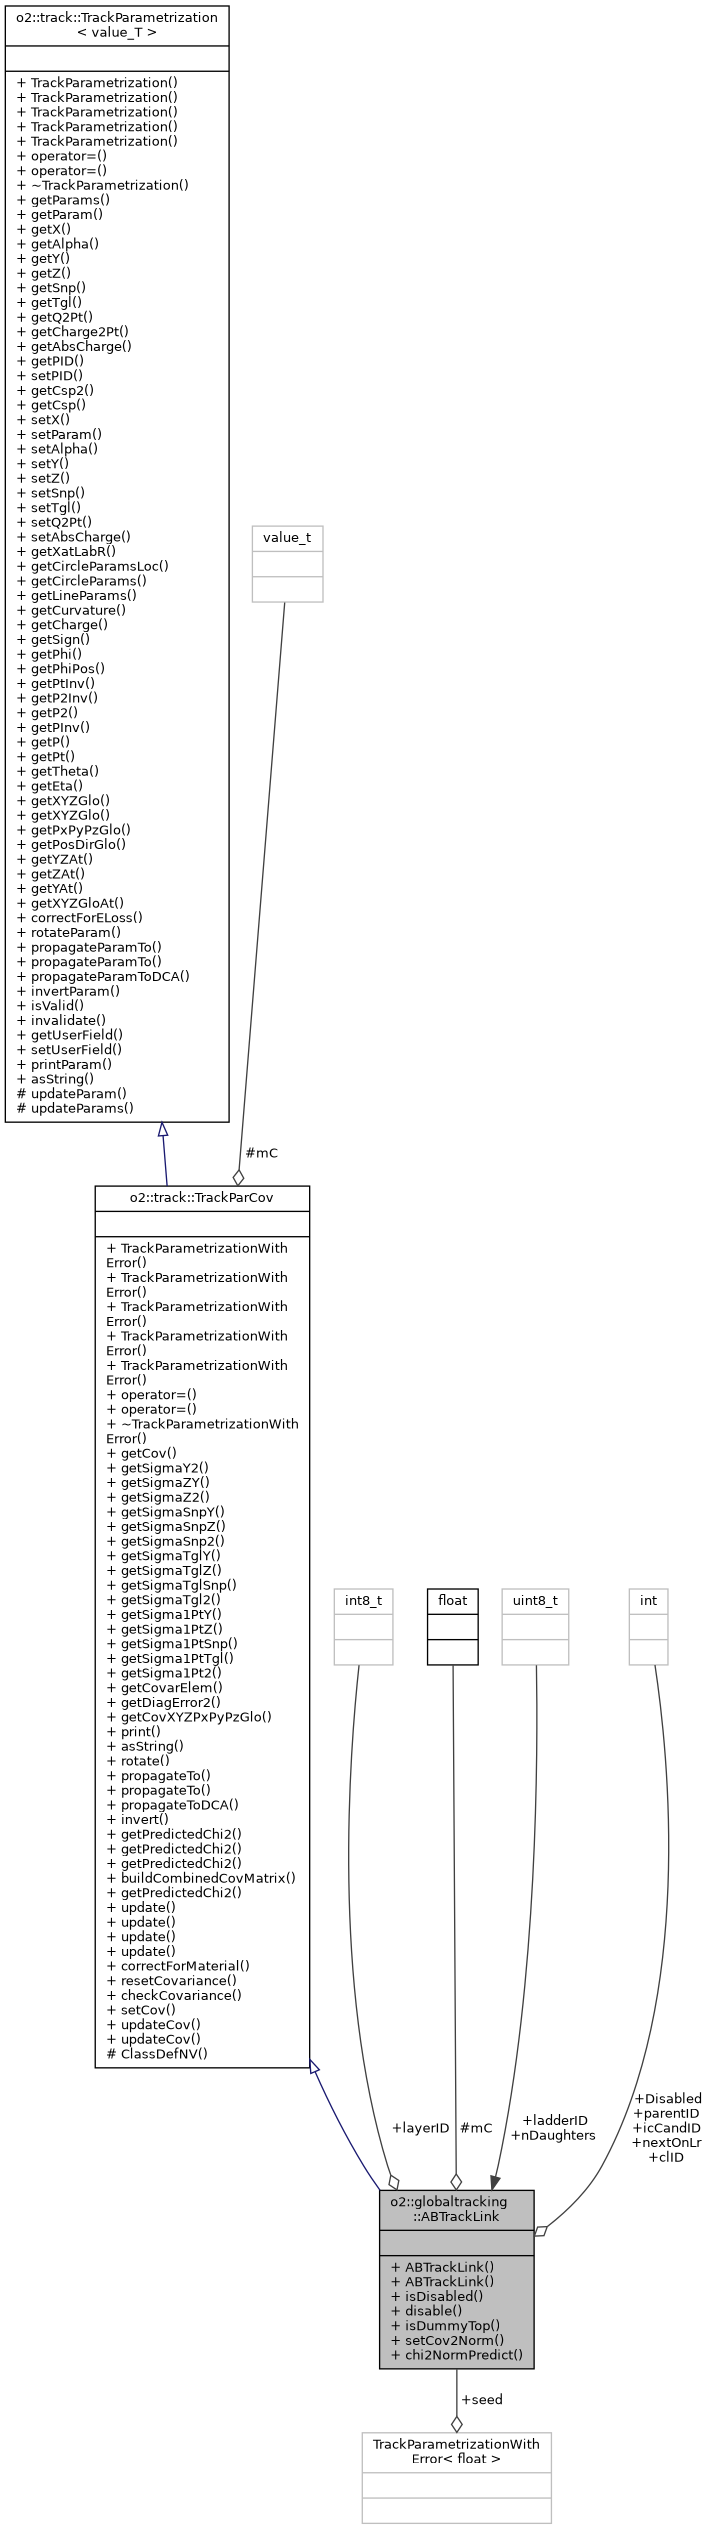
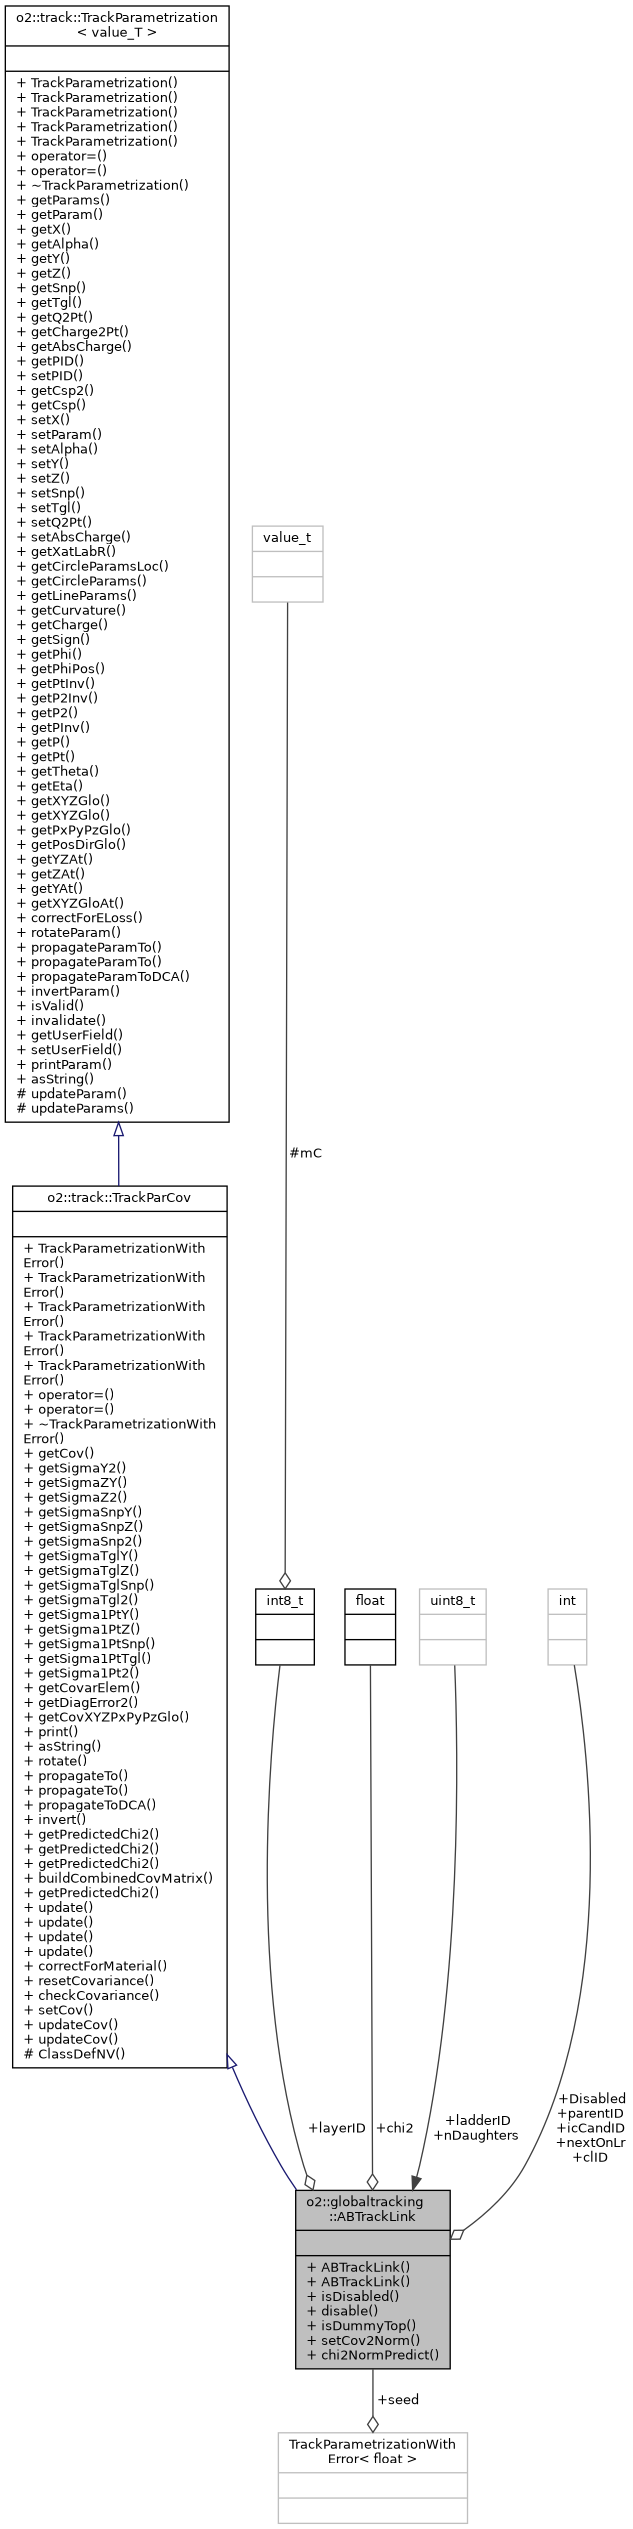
edge "value_t" -> "o2::track::TrackParCov": now "value_t" -> "int8_t"
node "int8_t": color grey75 -> black
edge "float" -> "o2::globaltracking": label " #mC" -> " +chi2"
